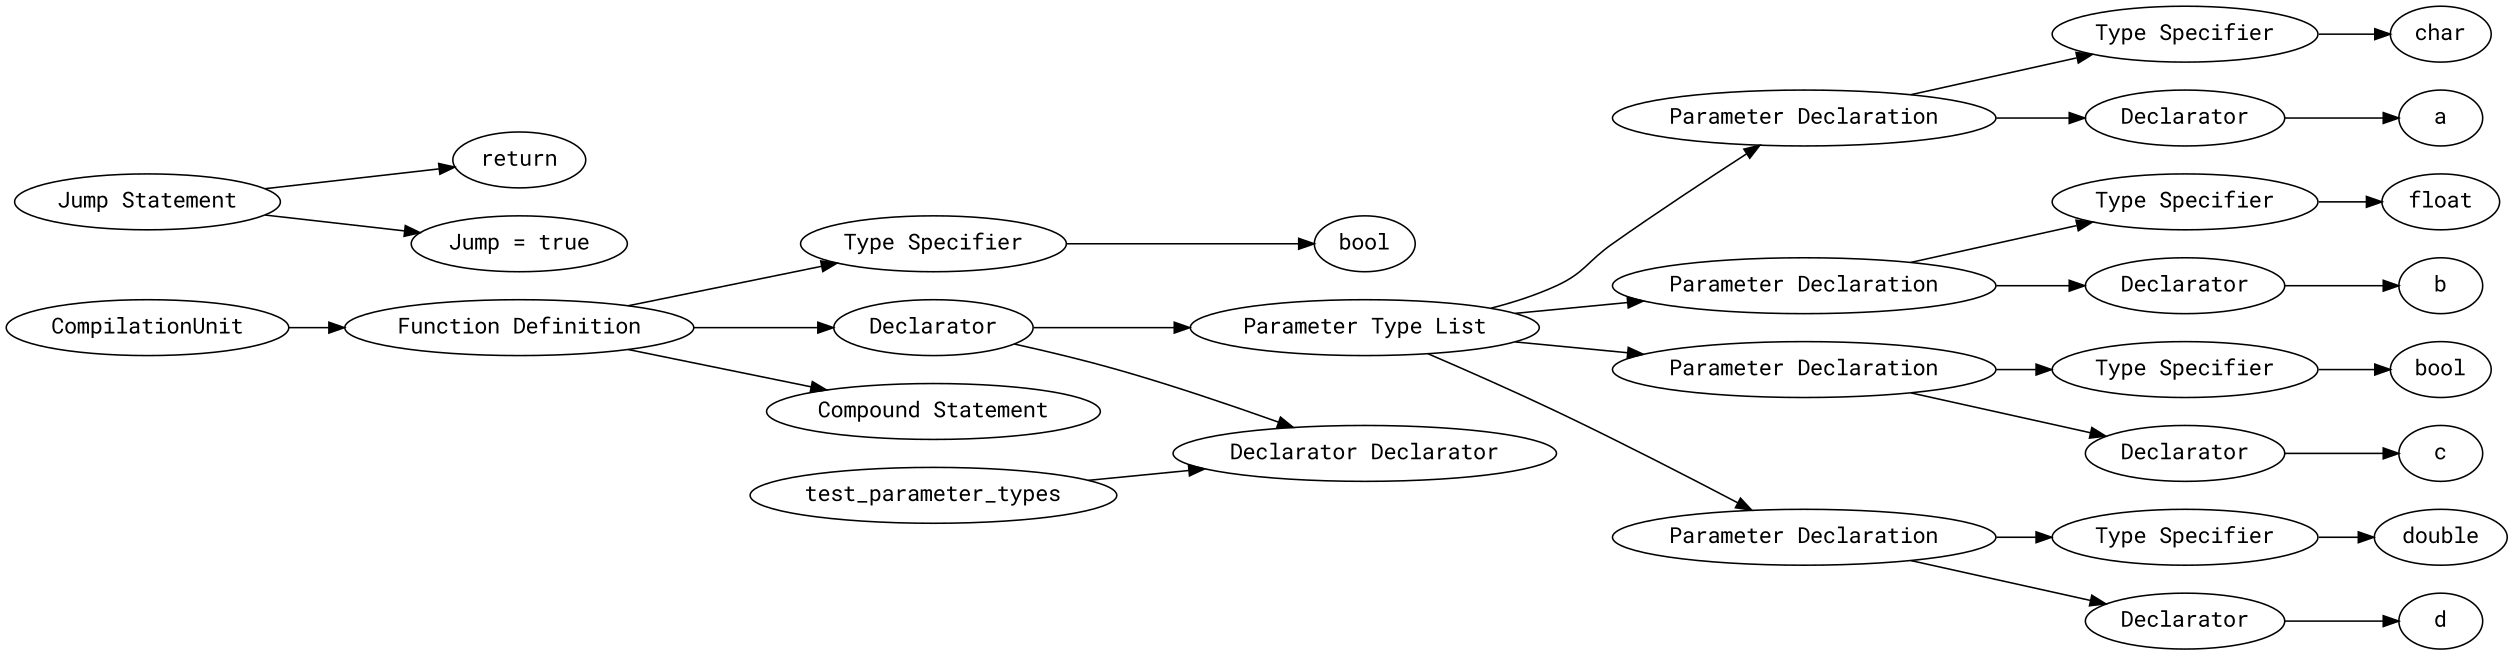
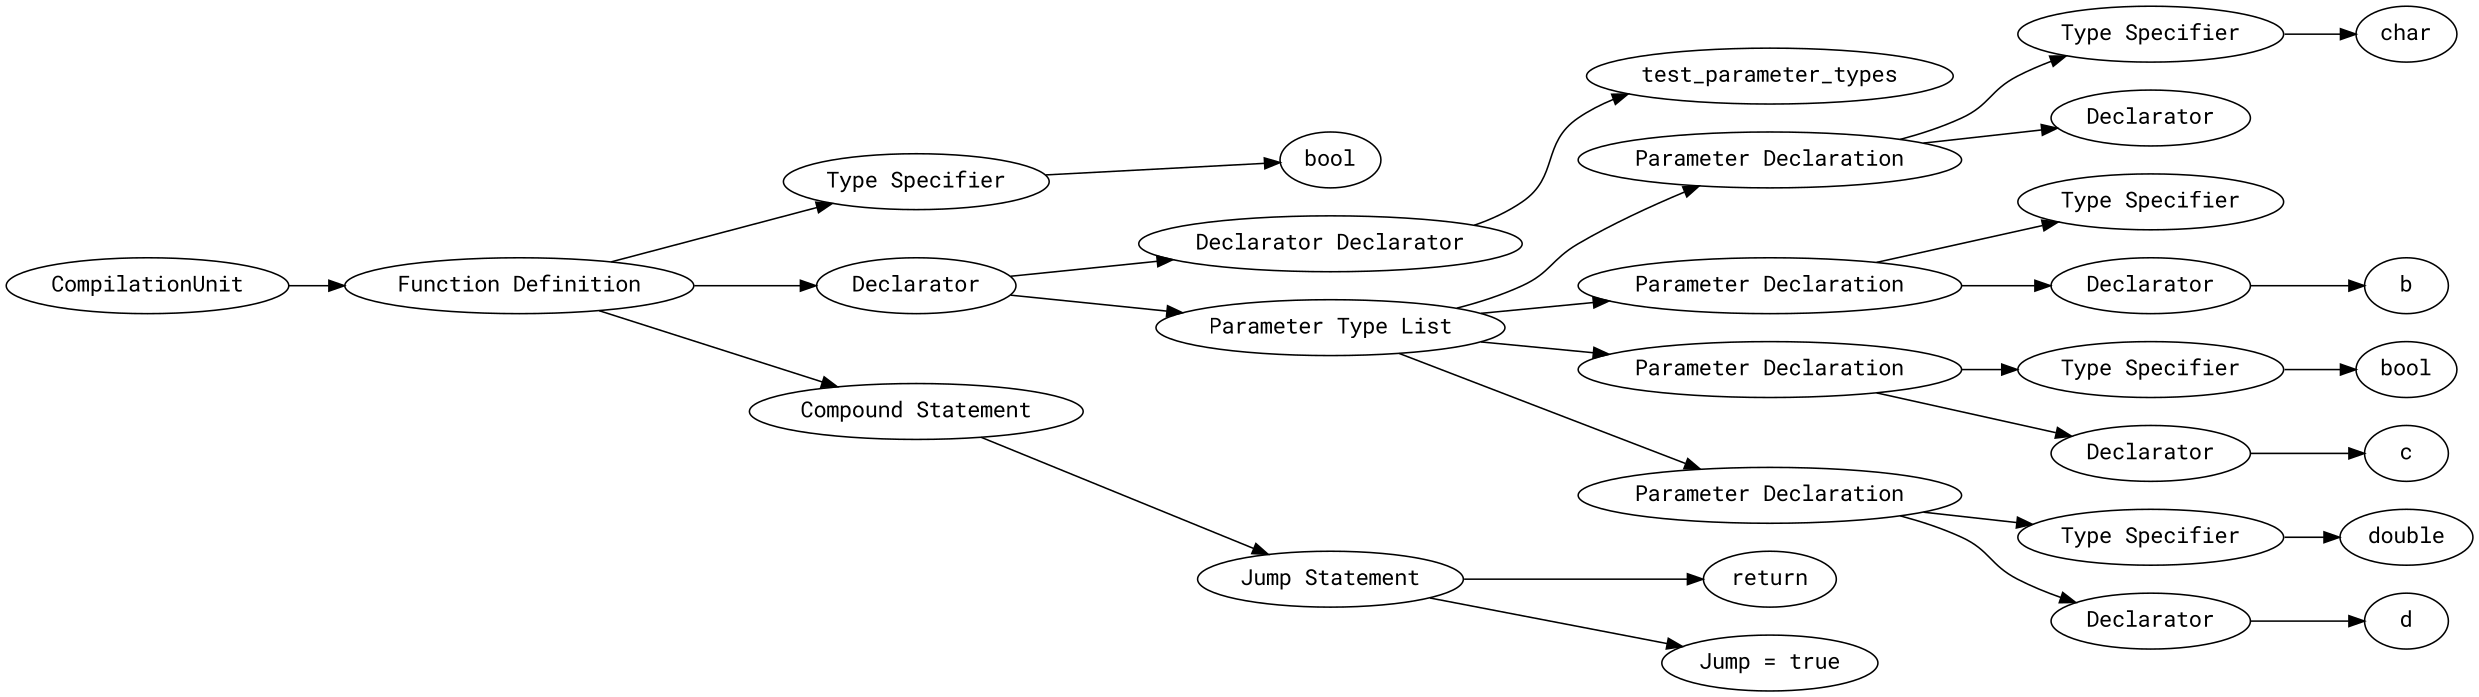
node "a": removed
node "float": removed
edge "test_parameter_types" -> "Declarator Declarator": reversed
edge "Compound Statement" -> "Jump Statement": added
